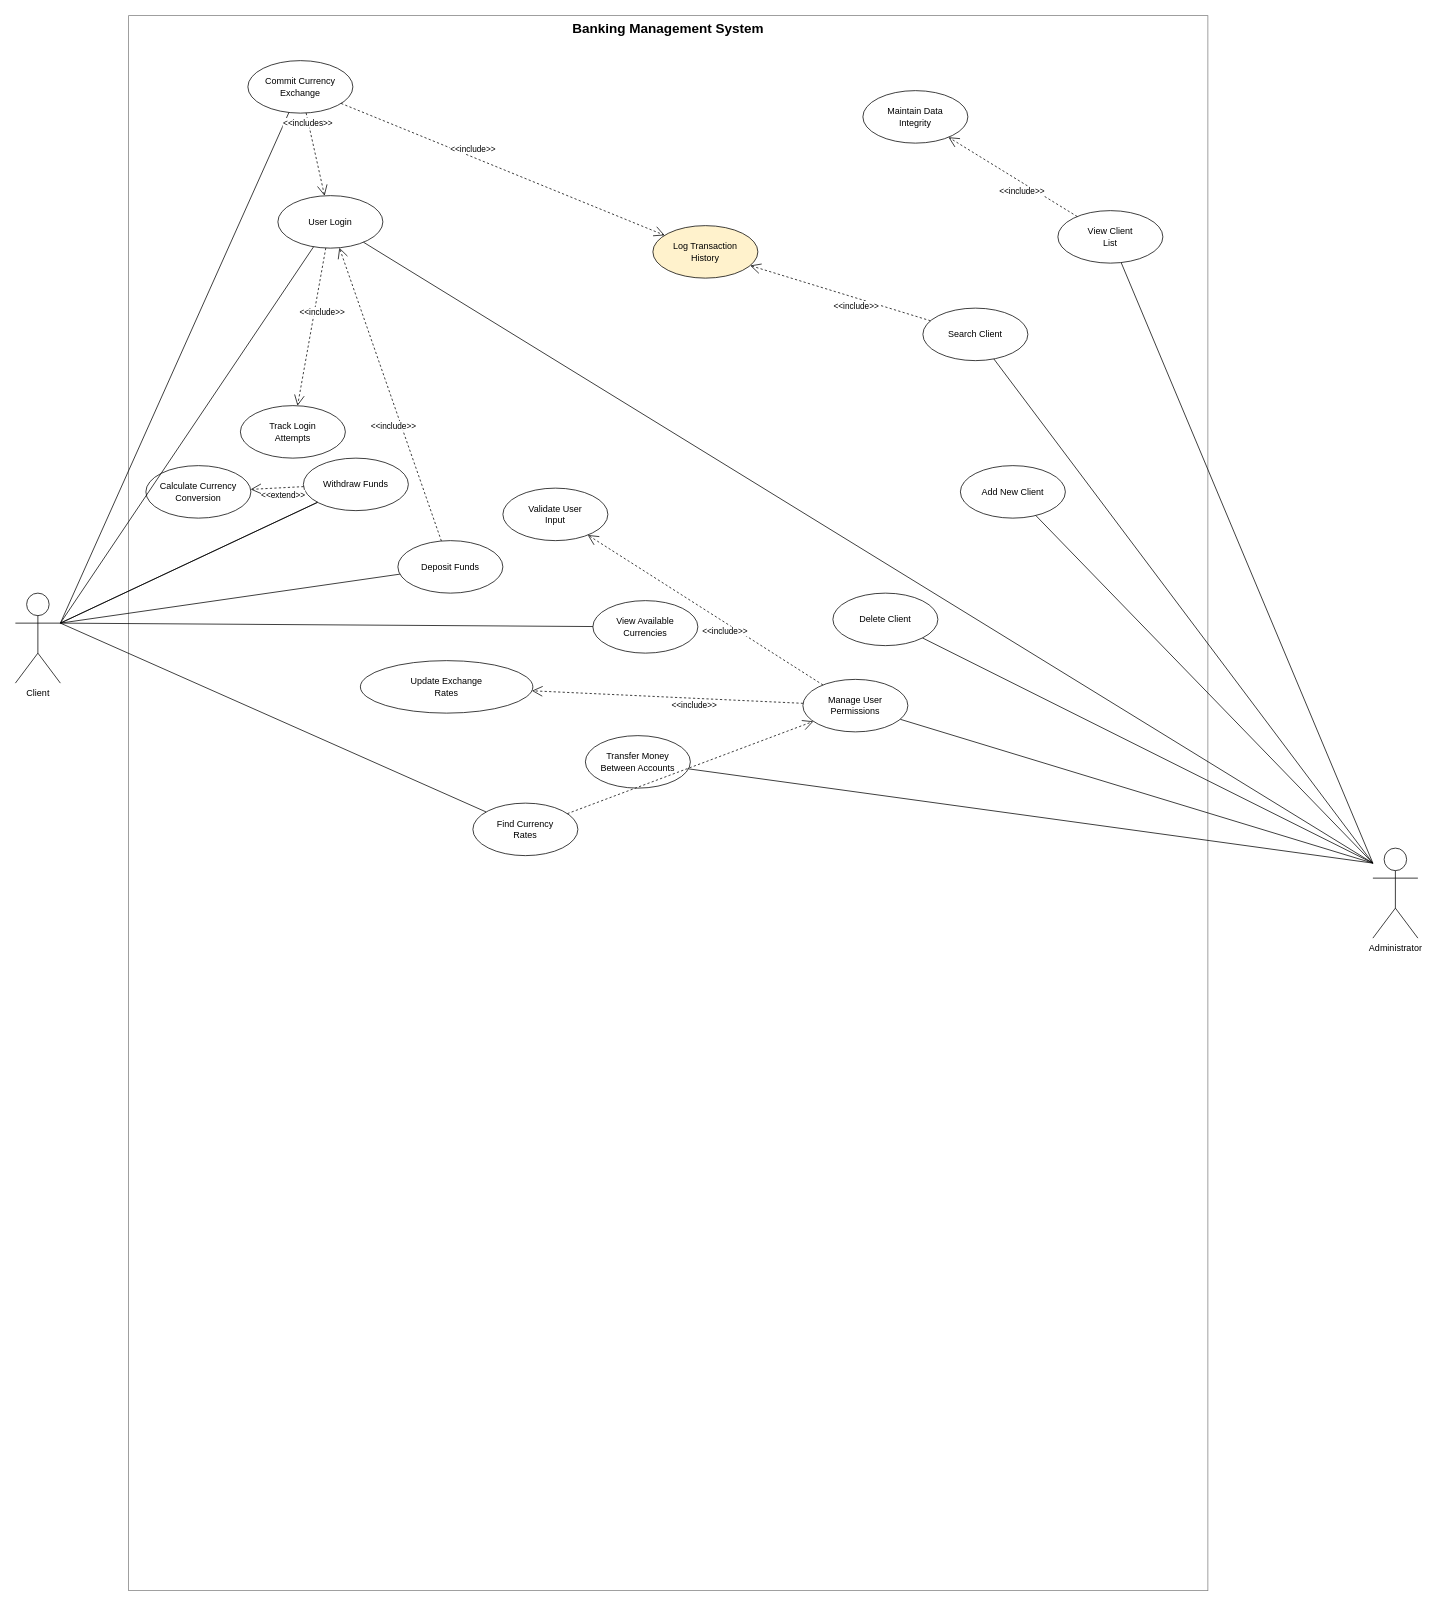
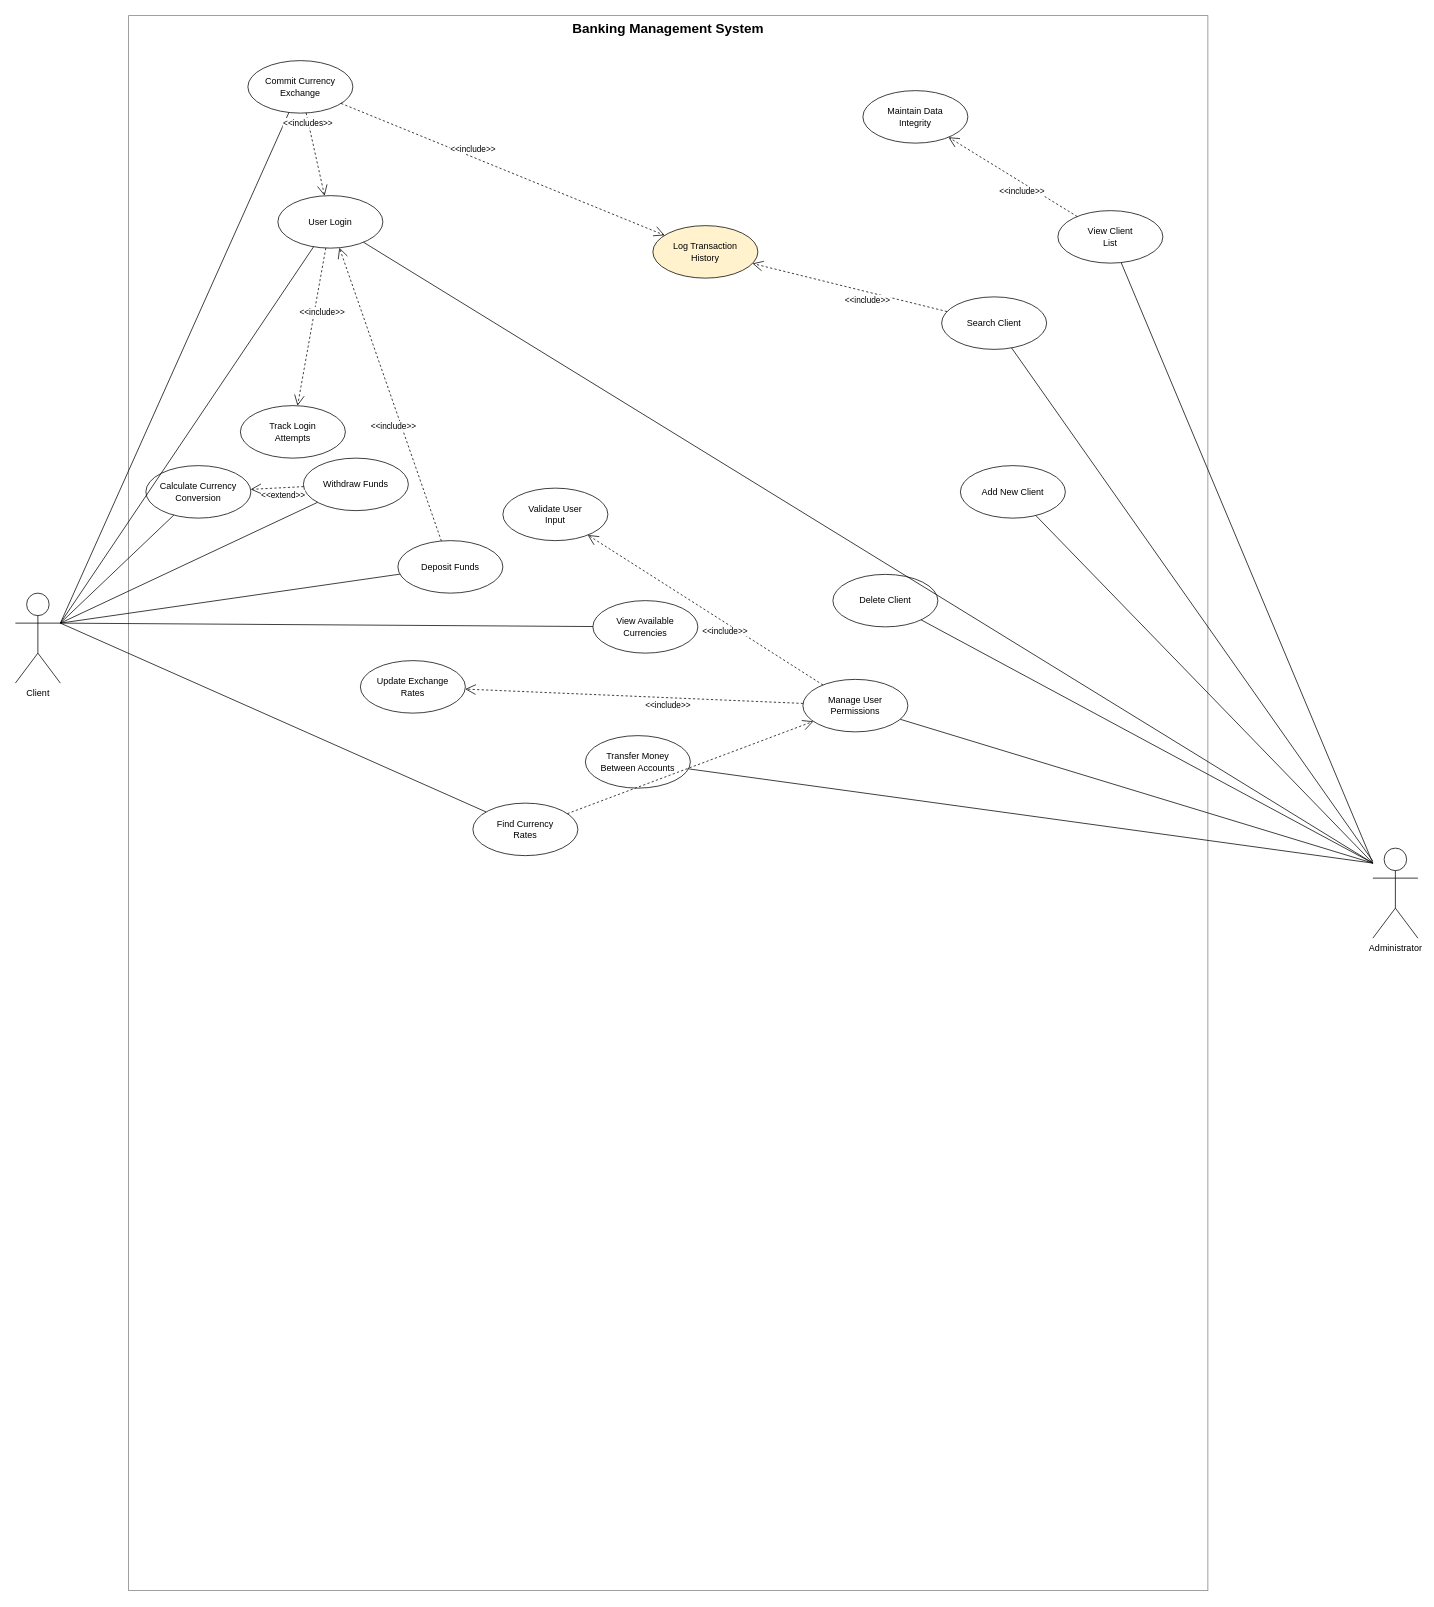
node "Search Client": moved (975, 334) -> (994, 323)
edge "Withdraw Funds" -- "Client": now "Calculate Currency Conversion" -- "Client"
node "Delete Client": moved (885, 619) -> (885, 600)
node "Update Exchange Rates": size 173x53 -> 105x53
